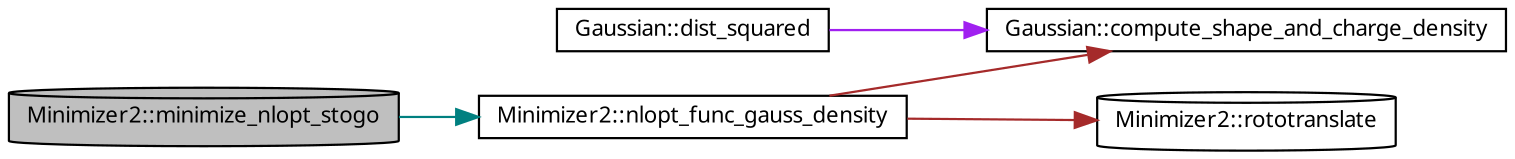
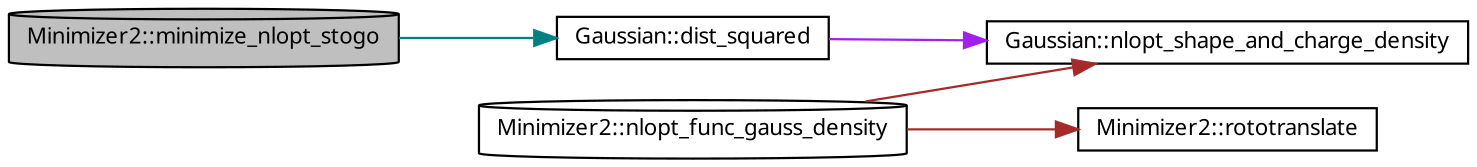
node "Gaussian::compute_shape_and_charge_density": label "Gaussian::compute_shape_and_charge_density" -> "Gaussian::nlopt_shape_and_charge_density"
edge "Minimizer2::minimize_nlopt_stogo" -> "Minimizer2::nlopt_func_gauss_density": now "Minimizer2::minimize_nlopt_stogo" -> "Gaussian::dist_squared"
node "Minimizer2::nlopt_func_gauss_density": shape box -> cylinder
node "Minimizer2::rototranslate": shape cylinder -> box
